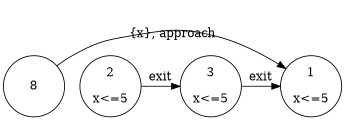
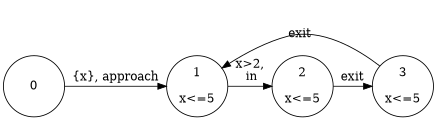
node "8": label "8" -> "0"
edge "1 x<=5" -> "2 x<=5": added, label "x>2, in"
